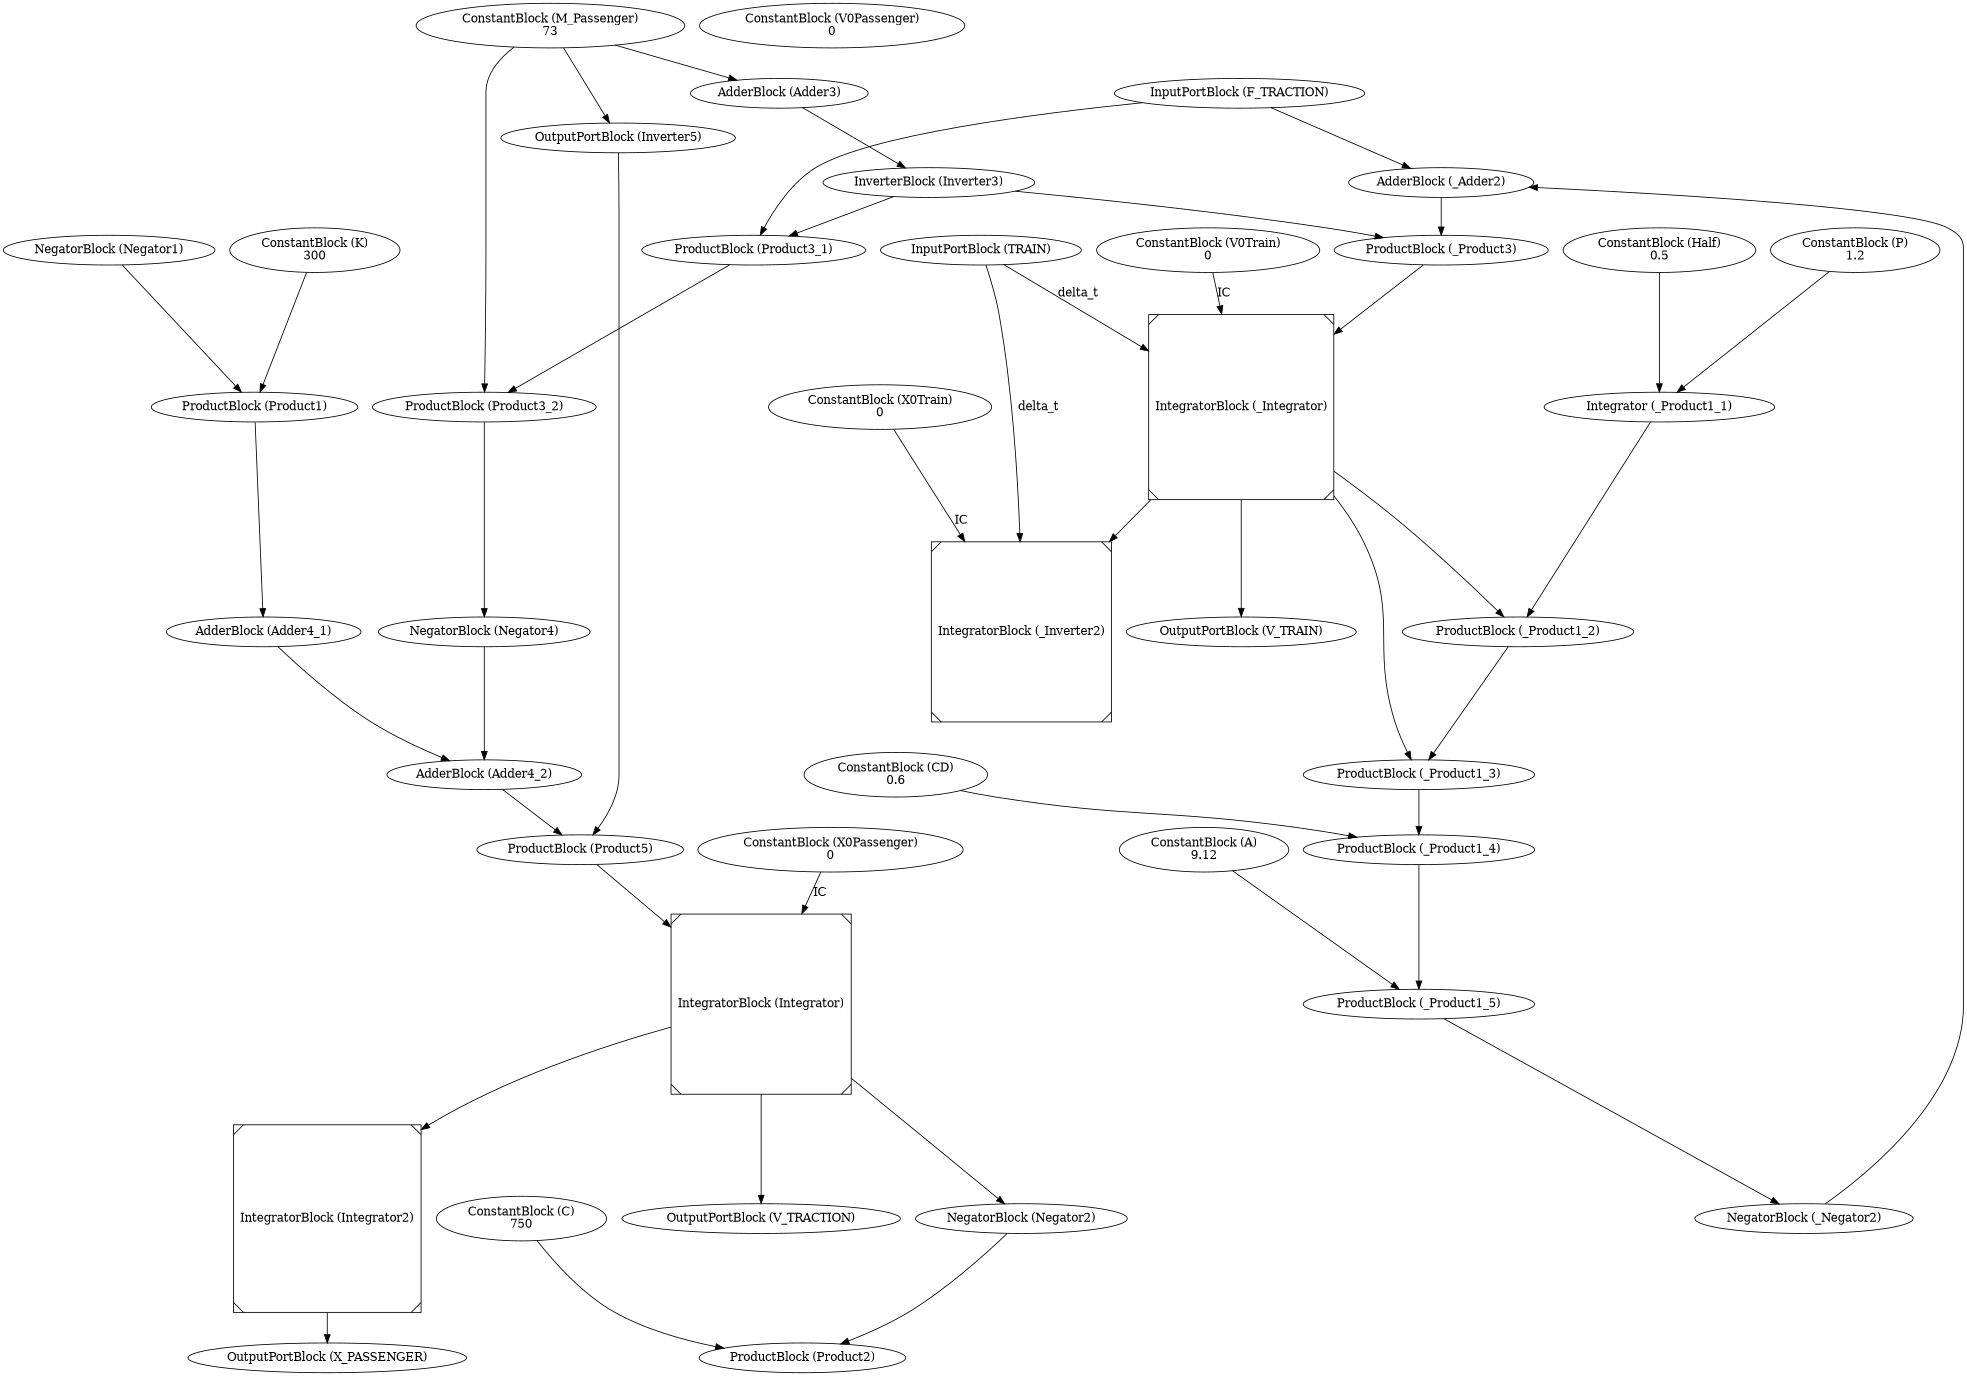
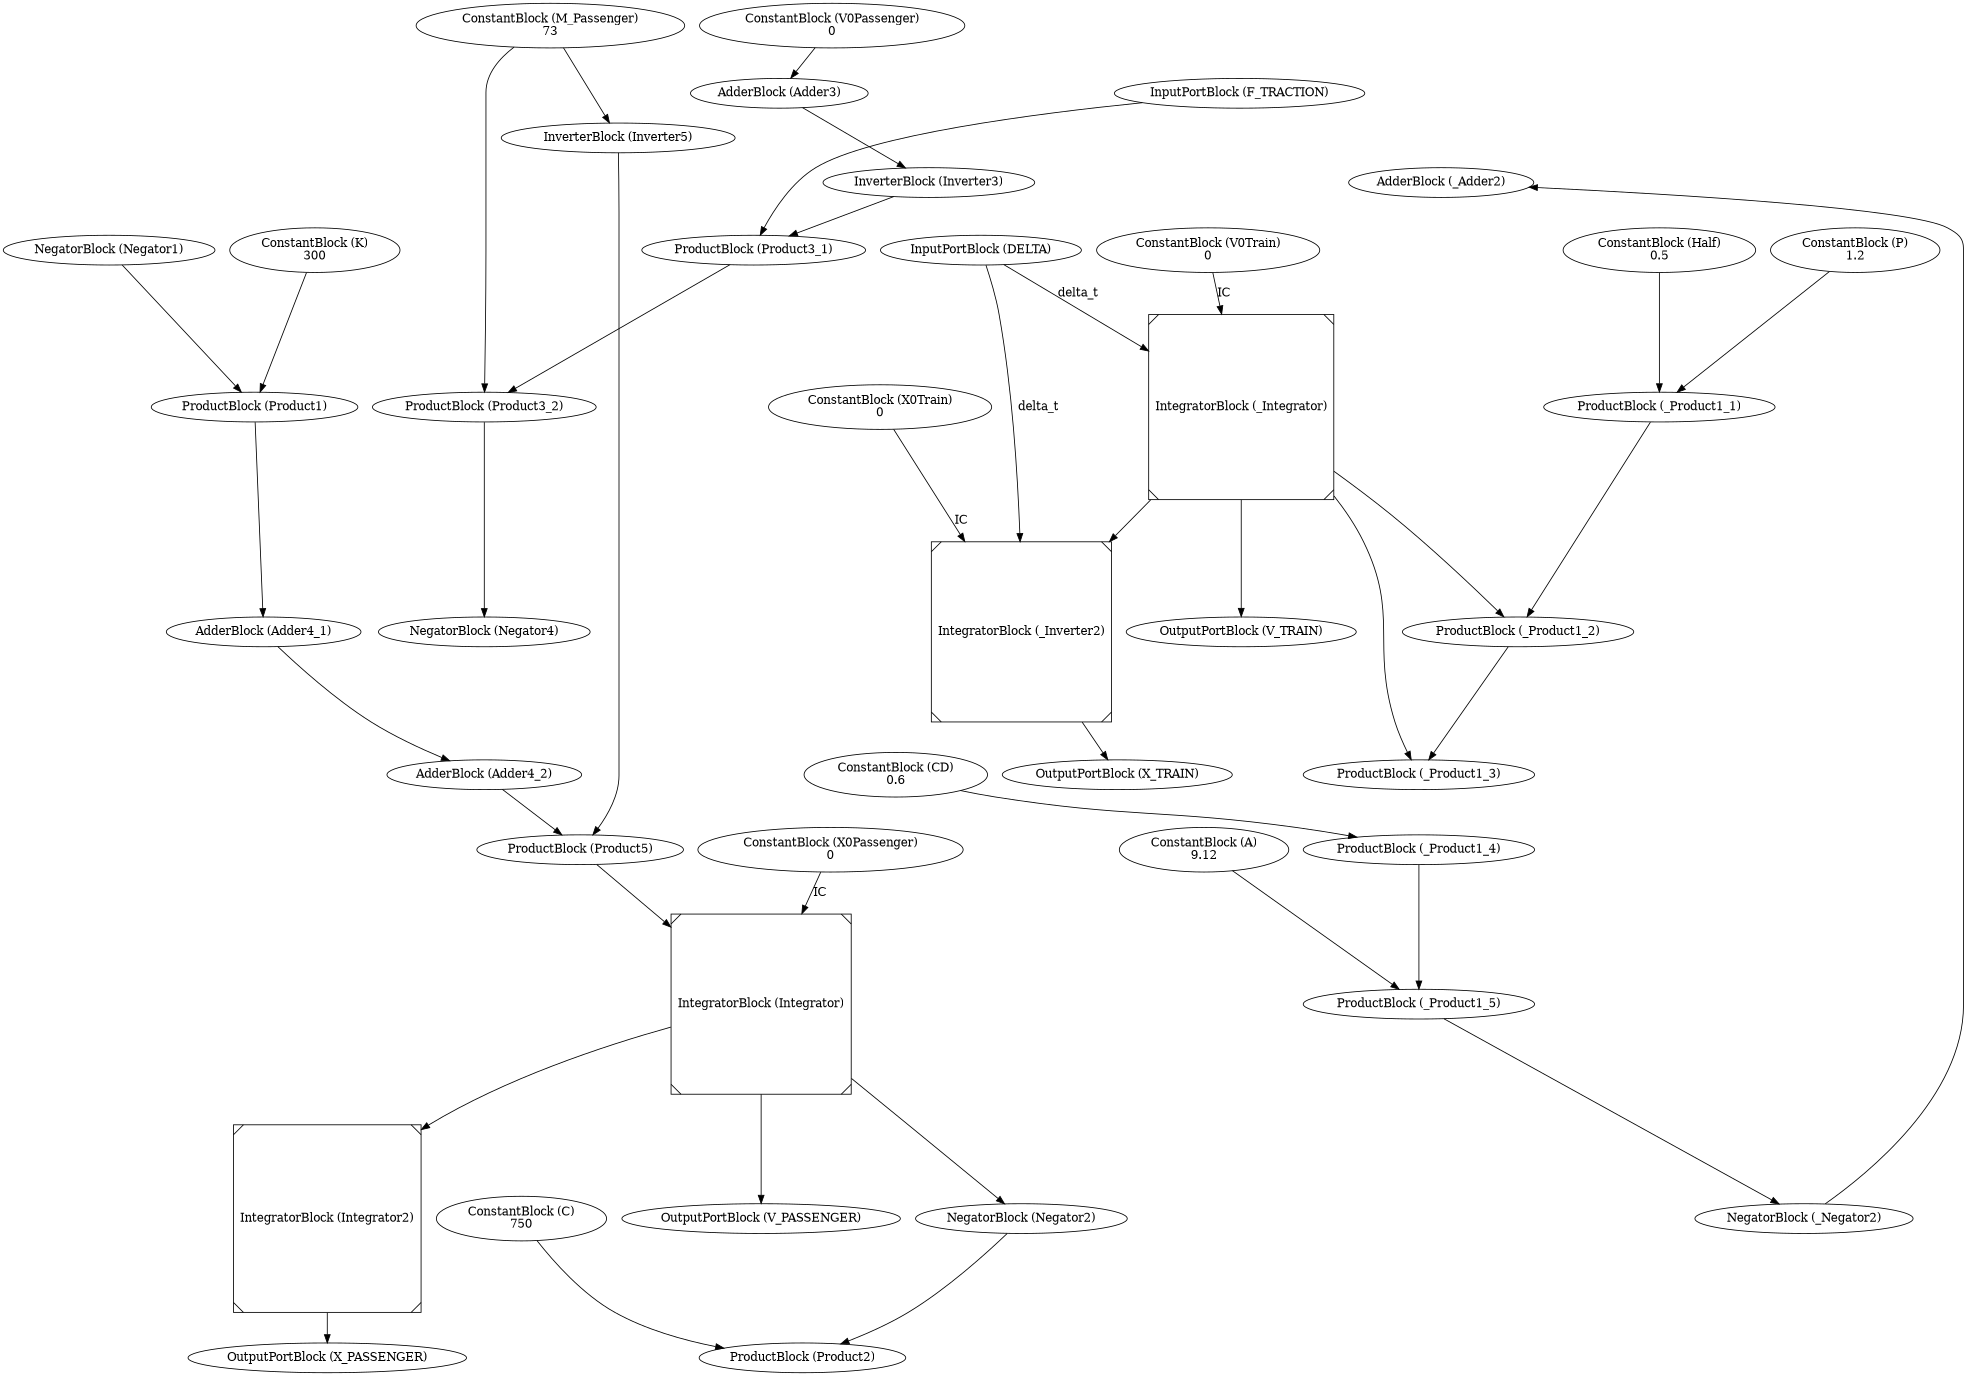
edge "ConstantBlock (M_Passenger) 73" -> "AdderBlock (Adder3)": now "ConstantBlock (V0Passenger) 0" -> "AdderBlock (Adder3)"
edge "InputPortBlock (F_TRACTION)" -> "AdderBlock (_Adder2)": removed
node "OutputPortBlock (Inverter5)": label "OutputPortBlock (Inverter5)" -> "InverterBlock (Inverter5)"
node "InputPortBlock (TRAIN)": label "InputPortBlock (TRAIN)" -> "InputPortBlock (DELTA)"
node "ProductBlock (_Product3)": removed
node "Integrator (_Product1_1)": label "Integrator (_Product1_1)" -> "ProductBlock (_Product1_1)"
edge "NegatorBlock (Negator4)" -> "AdderBlock (Adder4_2)": removed
node "OutputPortBlock (X_TRAIN)": added
edge "ProductBlock (_Product1_3)" -> "ProductBlock (_Product1_4)": removed
node "OutputPortBlock (V_TRACTION)": label "OutputPortBlock (V_TRACTION)" -> "OutputPortBlock (V_PASSENGER)"
